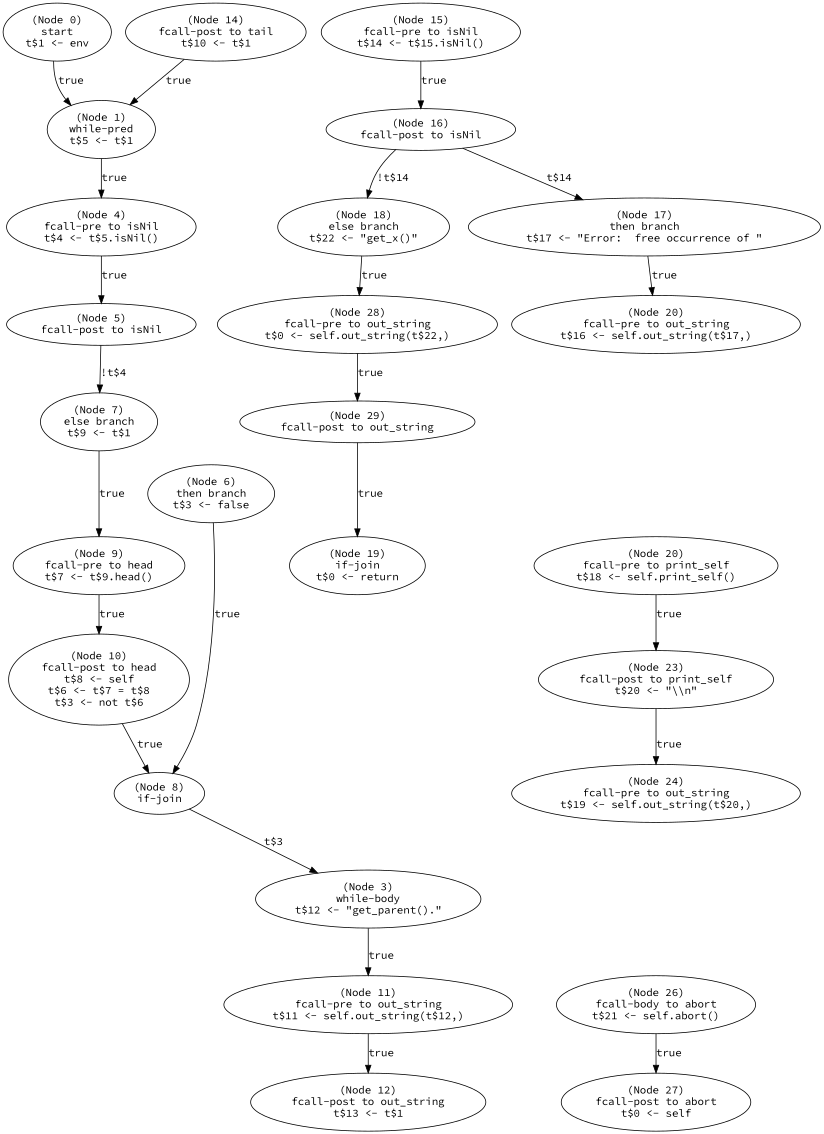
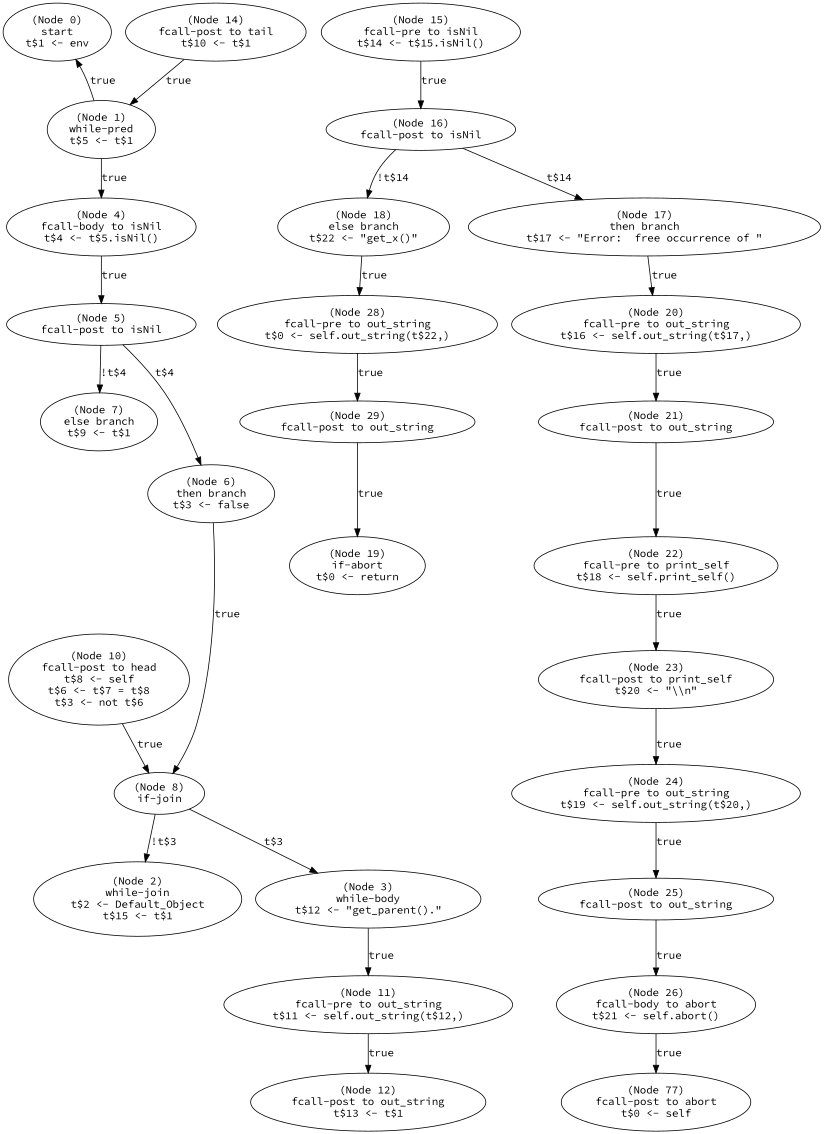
edge "(Node 0) start t$1 <- env" -> "(Node 1) while-pred t$5 <- t$1": reversed
node "(Node 4) fcall-pre to isNil t$4 <- t$5.isNil()": label "(Node 4) fcall-pre to isNil t$4 <- t$5.isNil()" -> "(Node 4) fcall-body to isNil t$4 <- t$5.isNil()"
edge "(Node 5) fcall-post to isNil" -> "(Node 6) then branch t$3 <- false": added, label "t$4"
node "(Node 21) fcall-post to out_string": added
node "(Node 9) fcall-pre to head t$7 <- t$9.head()": removed
node "(Node 19) if-join t$0 <- return": label "(Node 19) if-join t$0 <- return" -> "(Node 19) if-abort t$0 <- return"
node "(Node 20) fcall-pre to print_self t$18 <- self.print_self()": label "(Node 20) fcall-pre to print_self t$18 <- self.print_self()" -> "(Node 22) fcall-pre to print_self t$18 <- self.print_self()"
node "(Node 2) while-join t$2 <- Default_Object t$15 <- t$1": added
node "(Node 25) fcall-post to out_string": added
node "(Node 27) fcall-post to abort t$0 <- self": label "(Node 27) fcall-post to abort t$0 <- self" -> "(Node 77) fcall-post to abort t$0 <- self"
